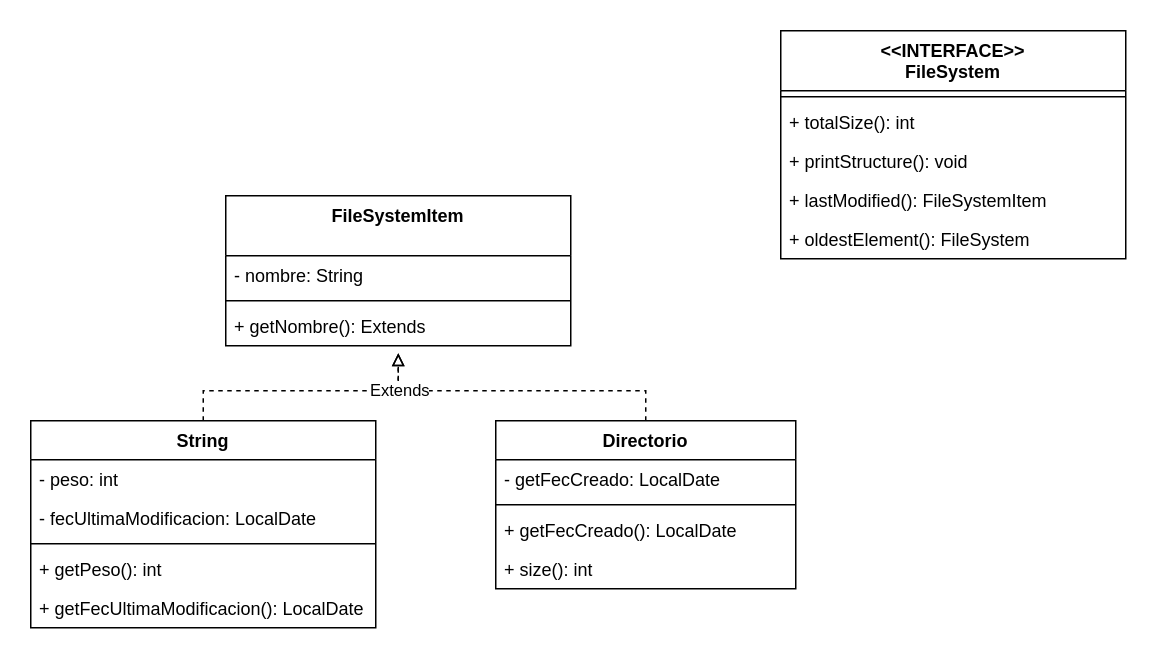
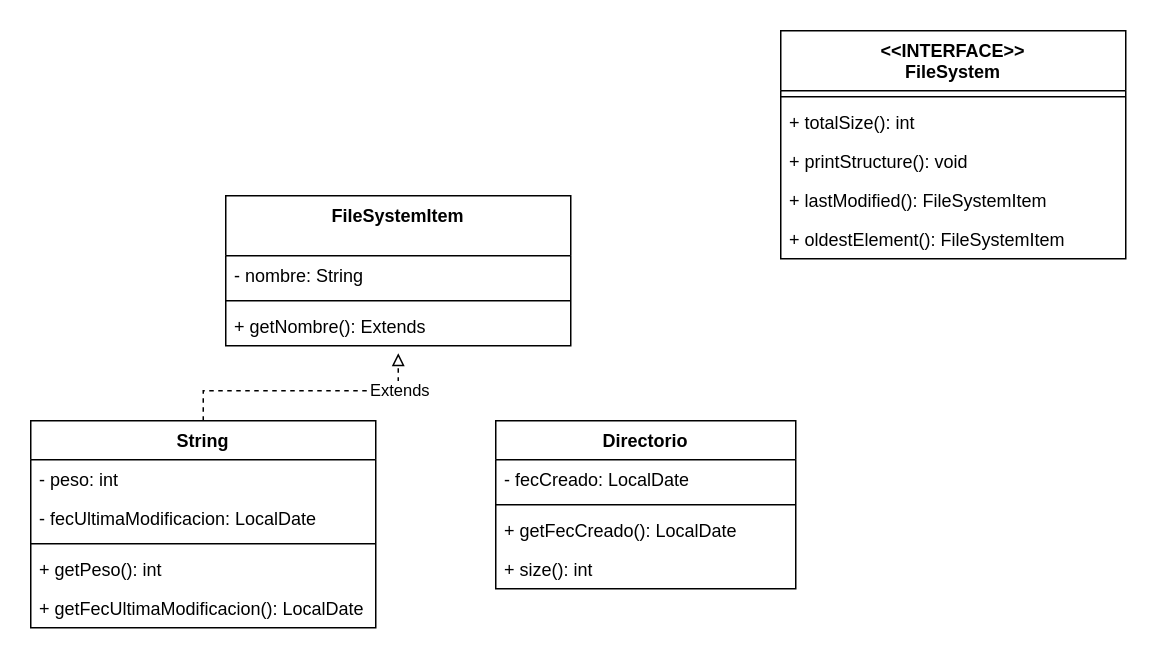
node "+ oldestElement(): FileSystem": label "+ oldestElement(): FileSystem" -> "+ oldestElement(): FileSystemItem"
edge "Directorio" -> "+ getNombre(): Extends": removed
node "- getFecCreado: LocalDate": label "- getFecCreado: LocalDate" -> "- fecCreado: LocalDate"
